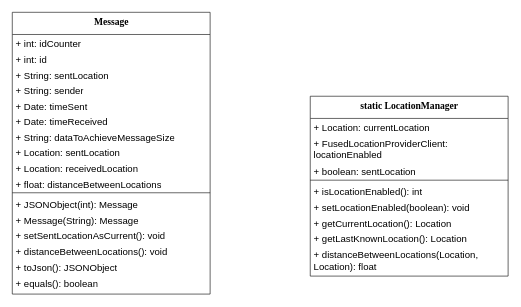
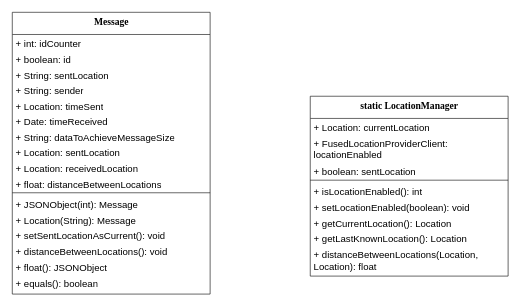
node "+ int: id": label "+ int: id" -> "+ boolean: id"
node "+ Date: timeSent": label "+ Date: timeSent" -> "+ Location: timeSent"
node "+ Message(String): Message": label "+ Message(String): Message" -> "+ Location(String): Message"
node "+ toJson(): JSONObject": label "+ toJson(): JSONObject" -> "+ float(): JSONObject"
